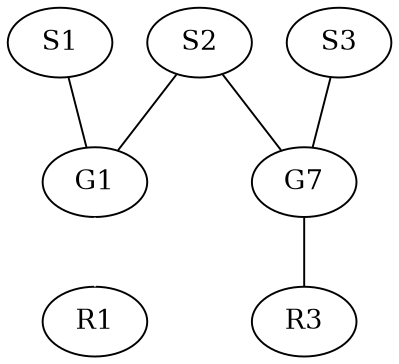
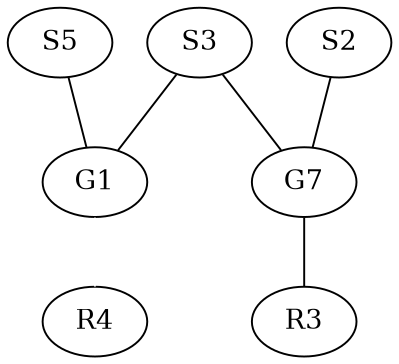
node "S1": label "S1" -> "S5"
edge "S2" -- "G1": now "S3" -- "G1"
node "R1": label "R1" -> "R4"
